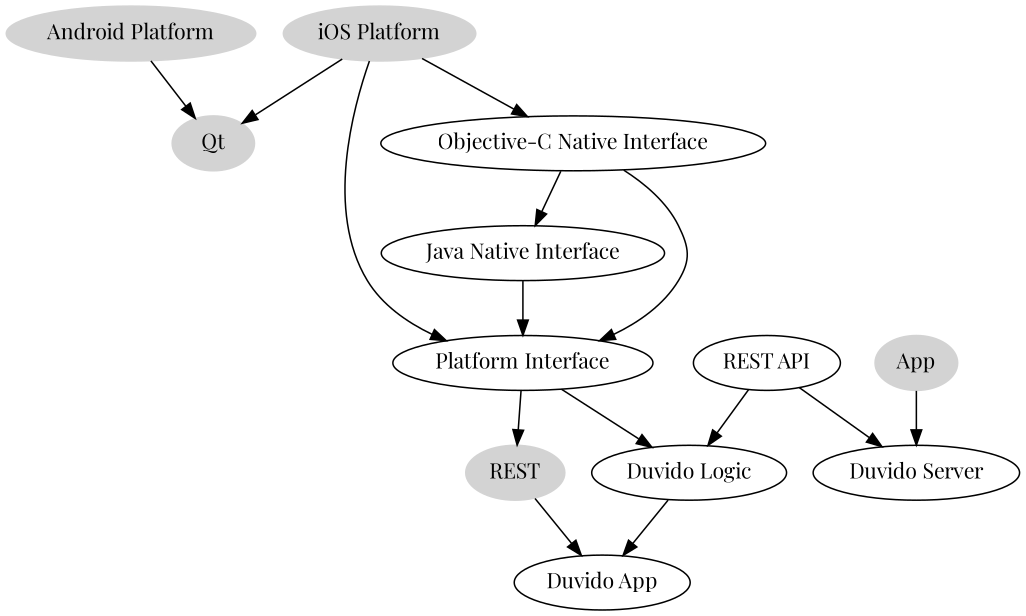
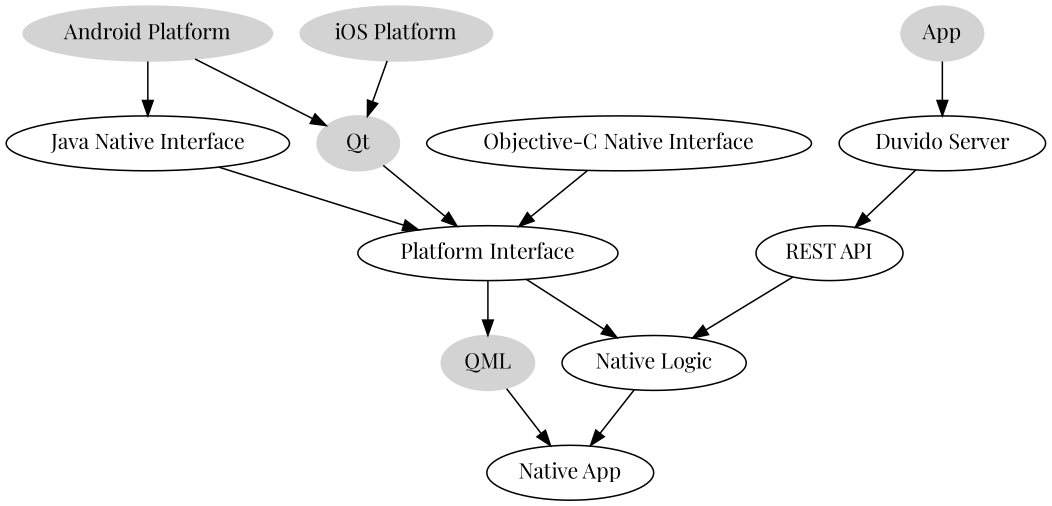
edge "iOS Platform" -> "Objective-C Native Interface": removed
edge "Objective-C Native Interface" -> "Java Native Interface": now "Android Platform" -> "Java Native Interface"
edge "iOS Platform" -> "Platform Interface": now "Qt" -> "Platform Interface"
edge "REST API" -> "Duvido Server": reversed
node "REST": label "REST" -> "QML"
node "Duvido Logic": label "Duvido Logic" -> "Native Logic"
node "Duvido App": label "Duvido App" -> "Native App"
